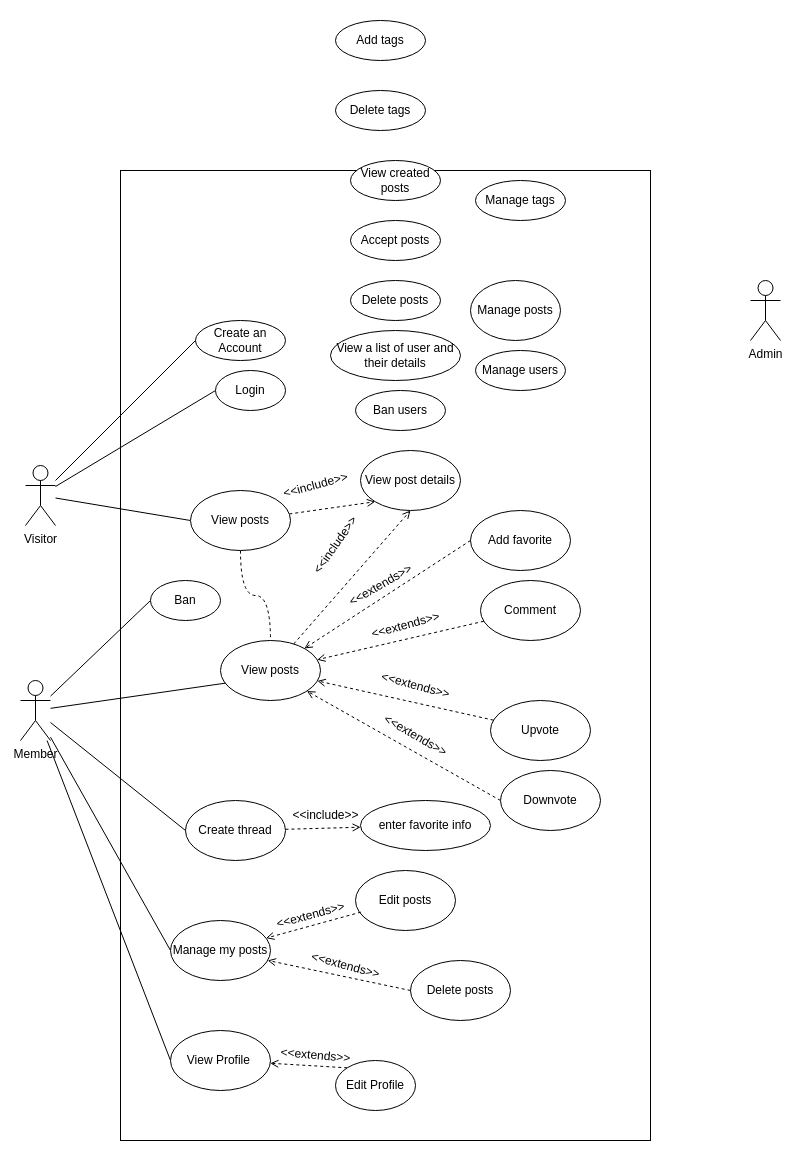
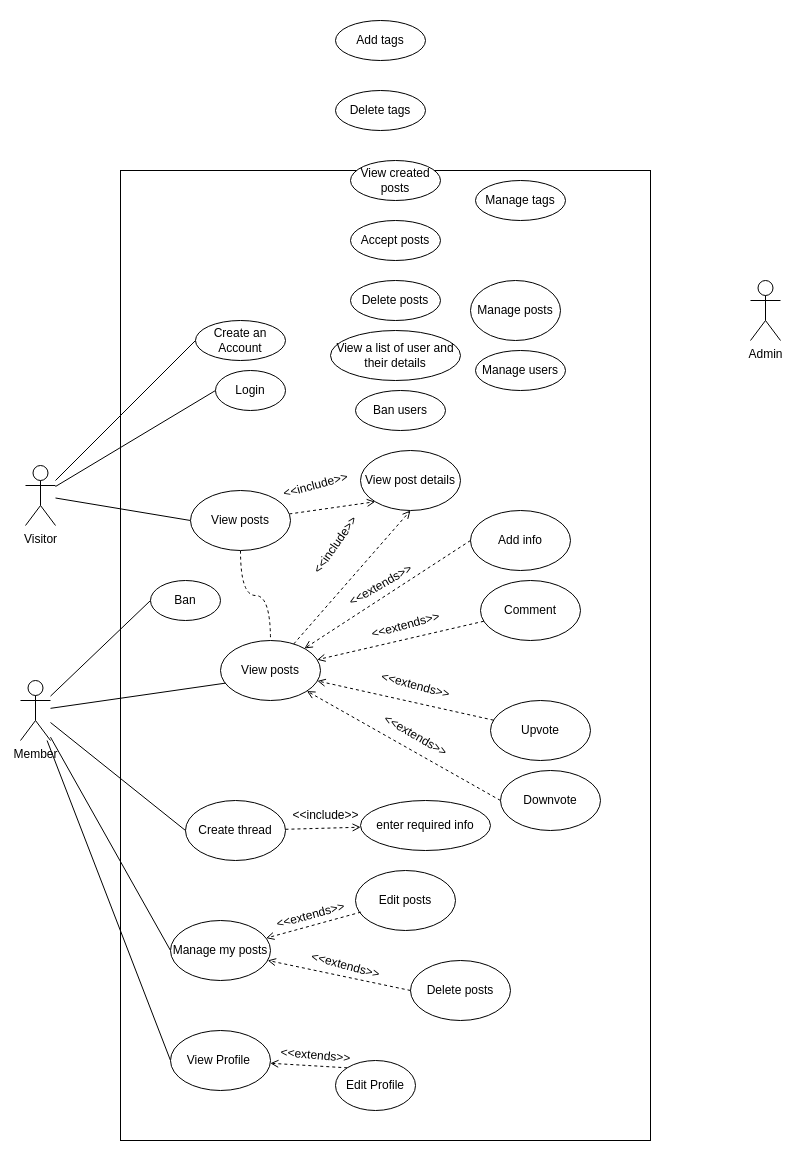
node "Add favorite": label "Add favorite" -> "Add info"
node "enter favorite info": label "enter favorite info" -> "enter required info"
